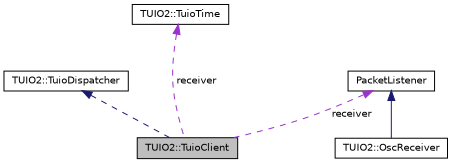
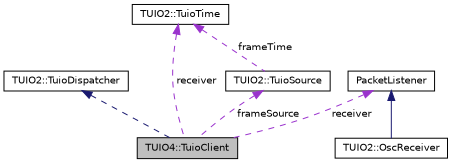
node "TUIO2::TuioSource": added
node "TUIO2::TuioClient": label "TUIO2::TuioClient" -> "TUIO4::TuioClient"
